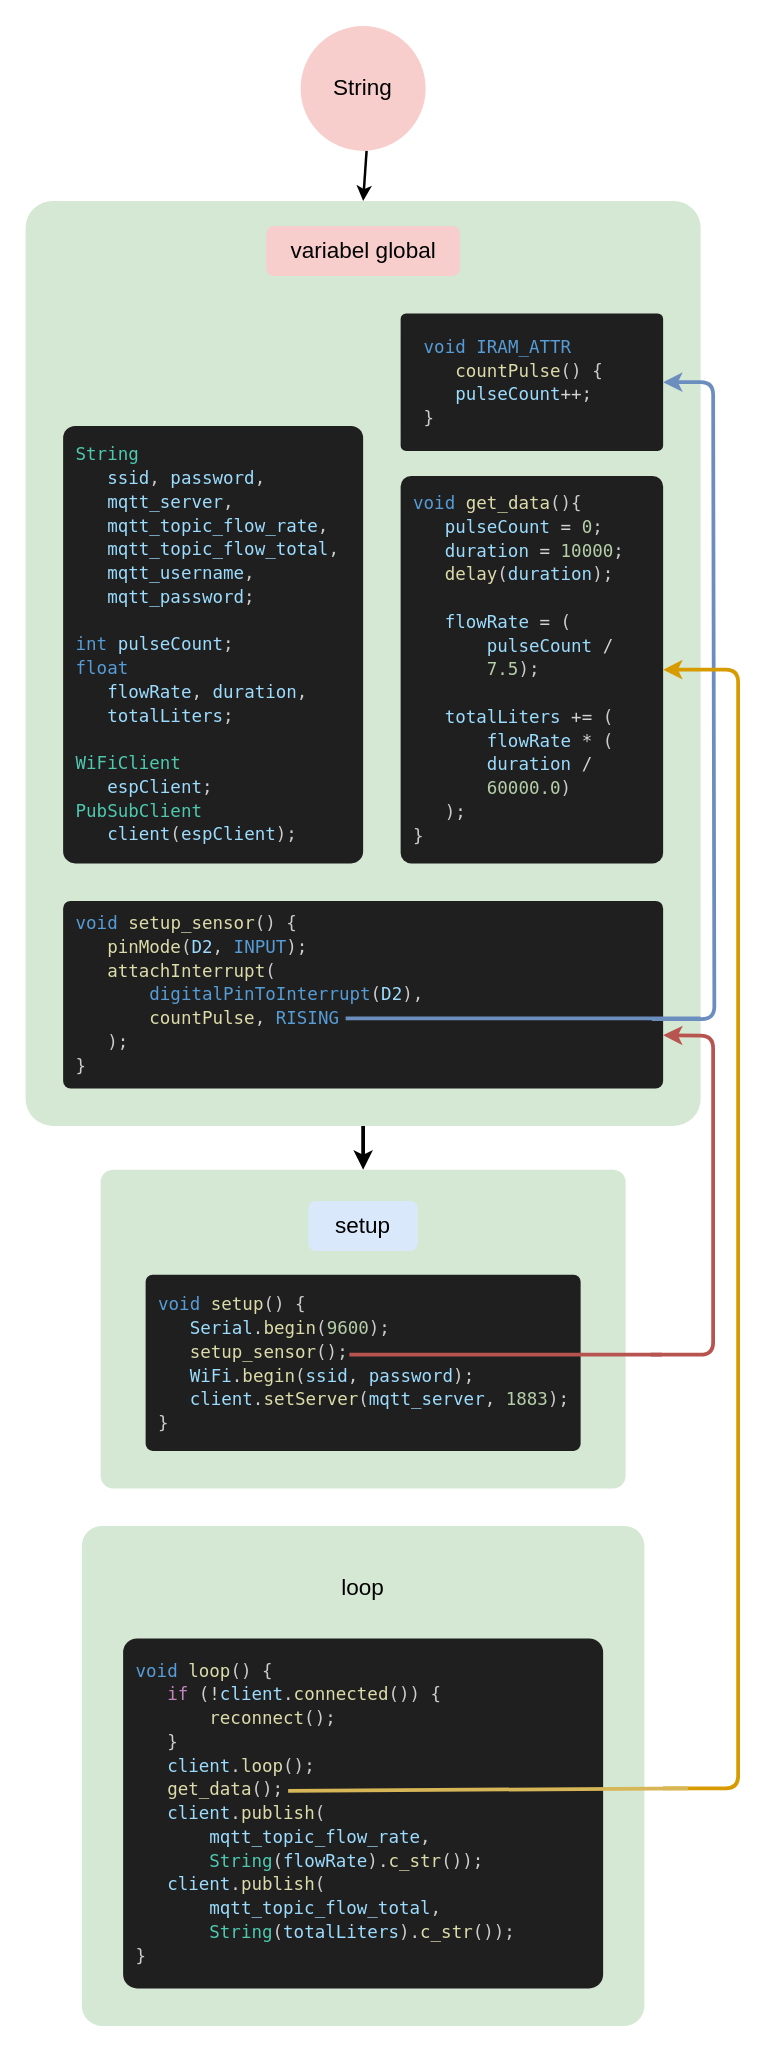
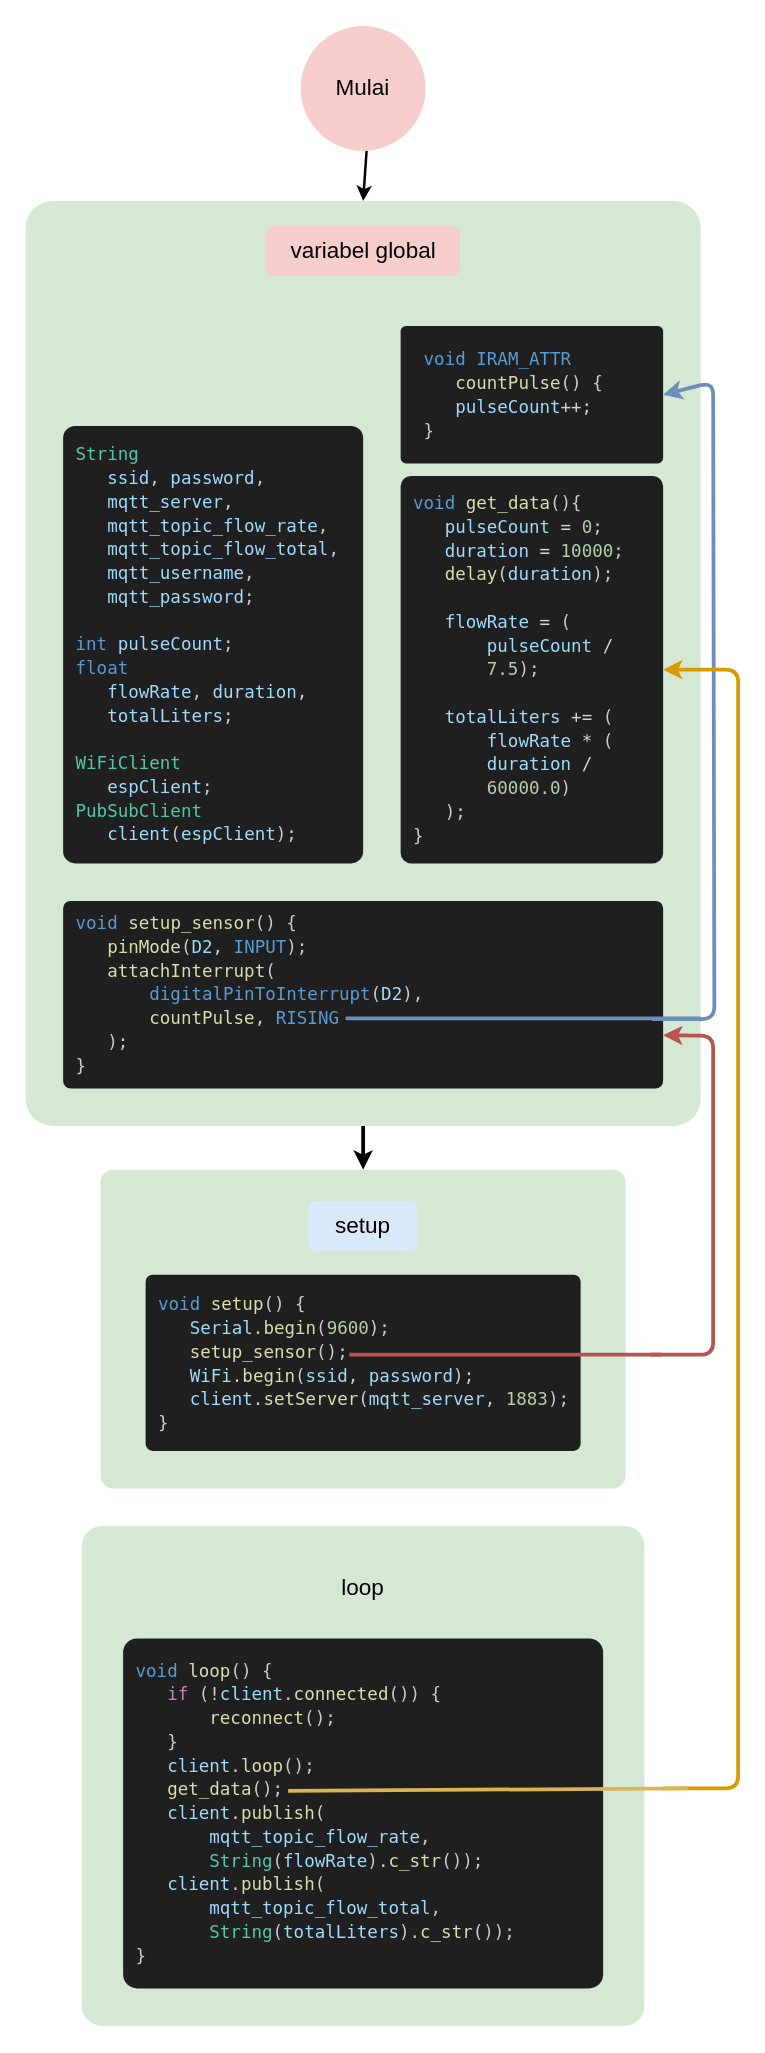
node "String": label "String" -> "Mulai"
node "void IRAM_ATTR countPulse() { pulseCount++; }": moved (532, 382) -> (532, 394)
